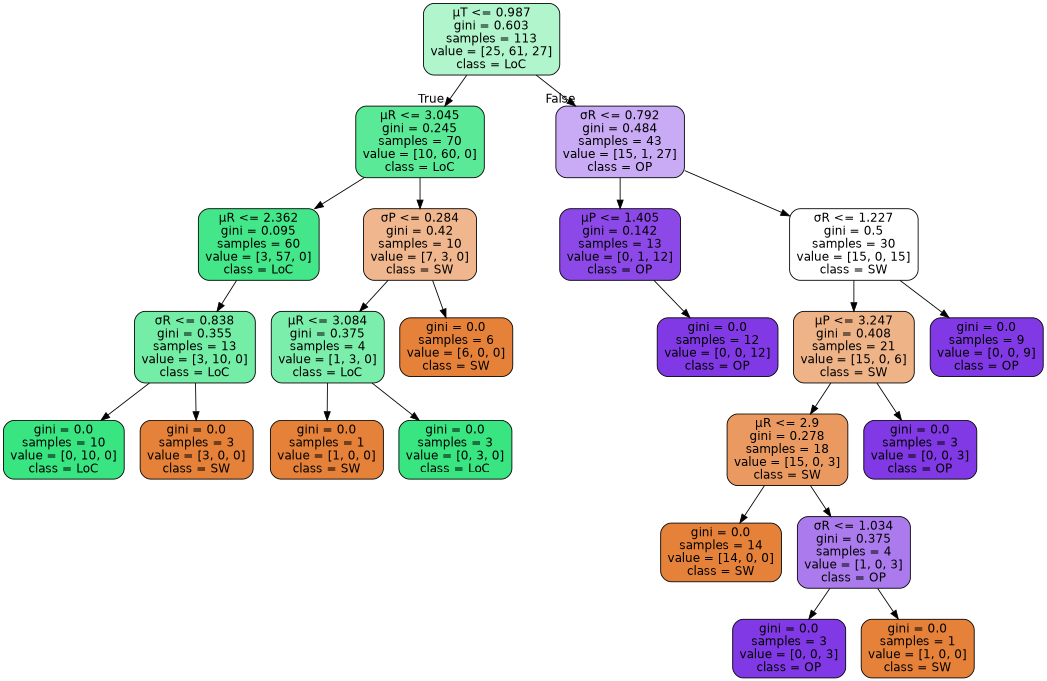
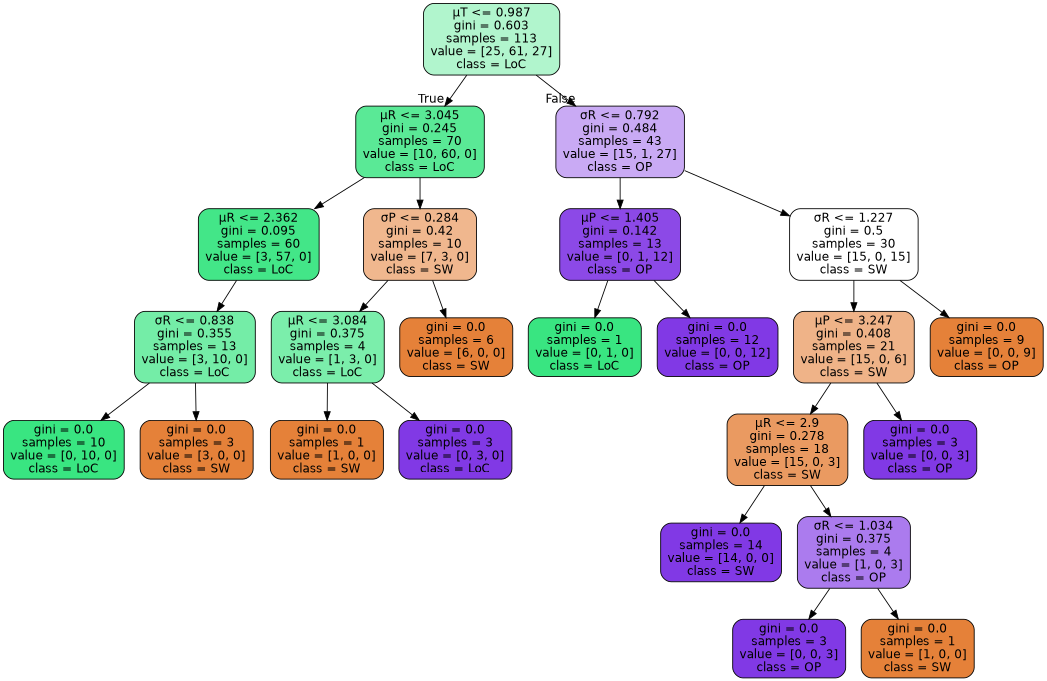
node "gini = 0.0 samples = 1 value = [0, 1, 0] class = LoC": added
node "gini = 0.0 samples = 9 value = [0, 0, 9] class = OP": fillcolor #8139e5 -> #e58139
node "gini = 0.0 samples = 3 value = [0, 3, 0] class = LoC": fillcolor #39e581 -> #8139e5
node "gini = 0.0 samples = 14 value = [14, 0, 0] class = SW": fillcolor #e58139 -> #8139e5
